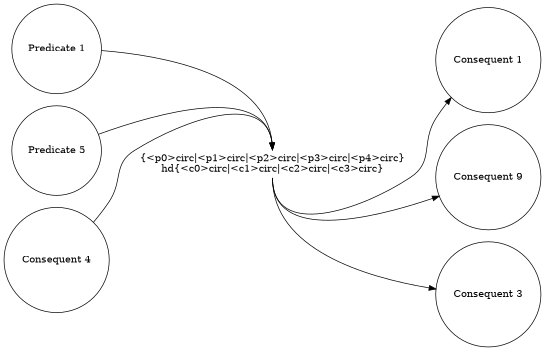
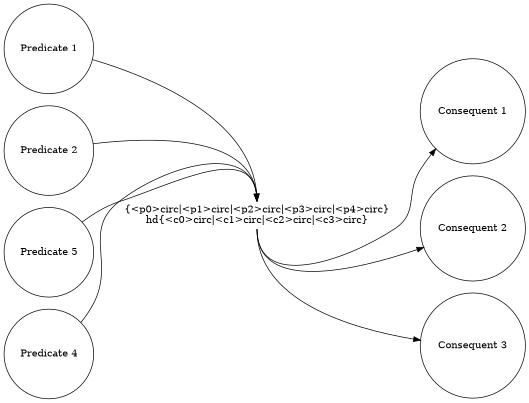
node "Predicate 2": added
node "Consequent 9": label "Consequent 9" -> "Consequent 2"
node "Consequent 4": label "Consequent 4" -> "Predicate 4"
